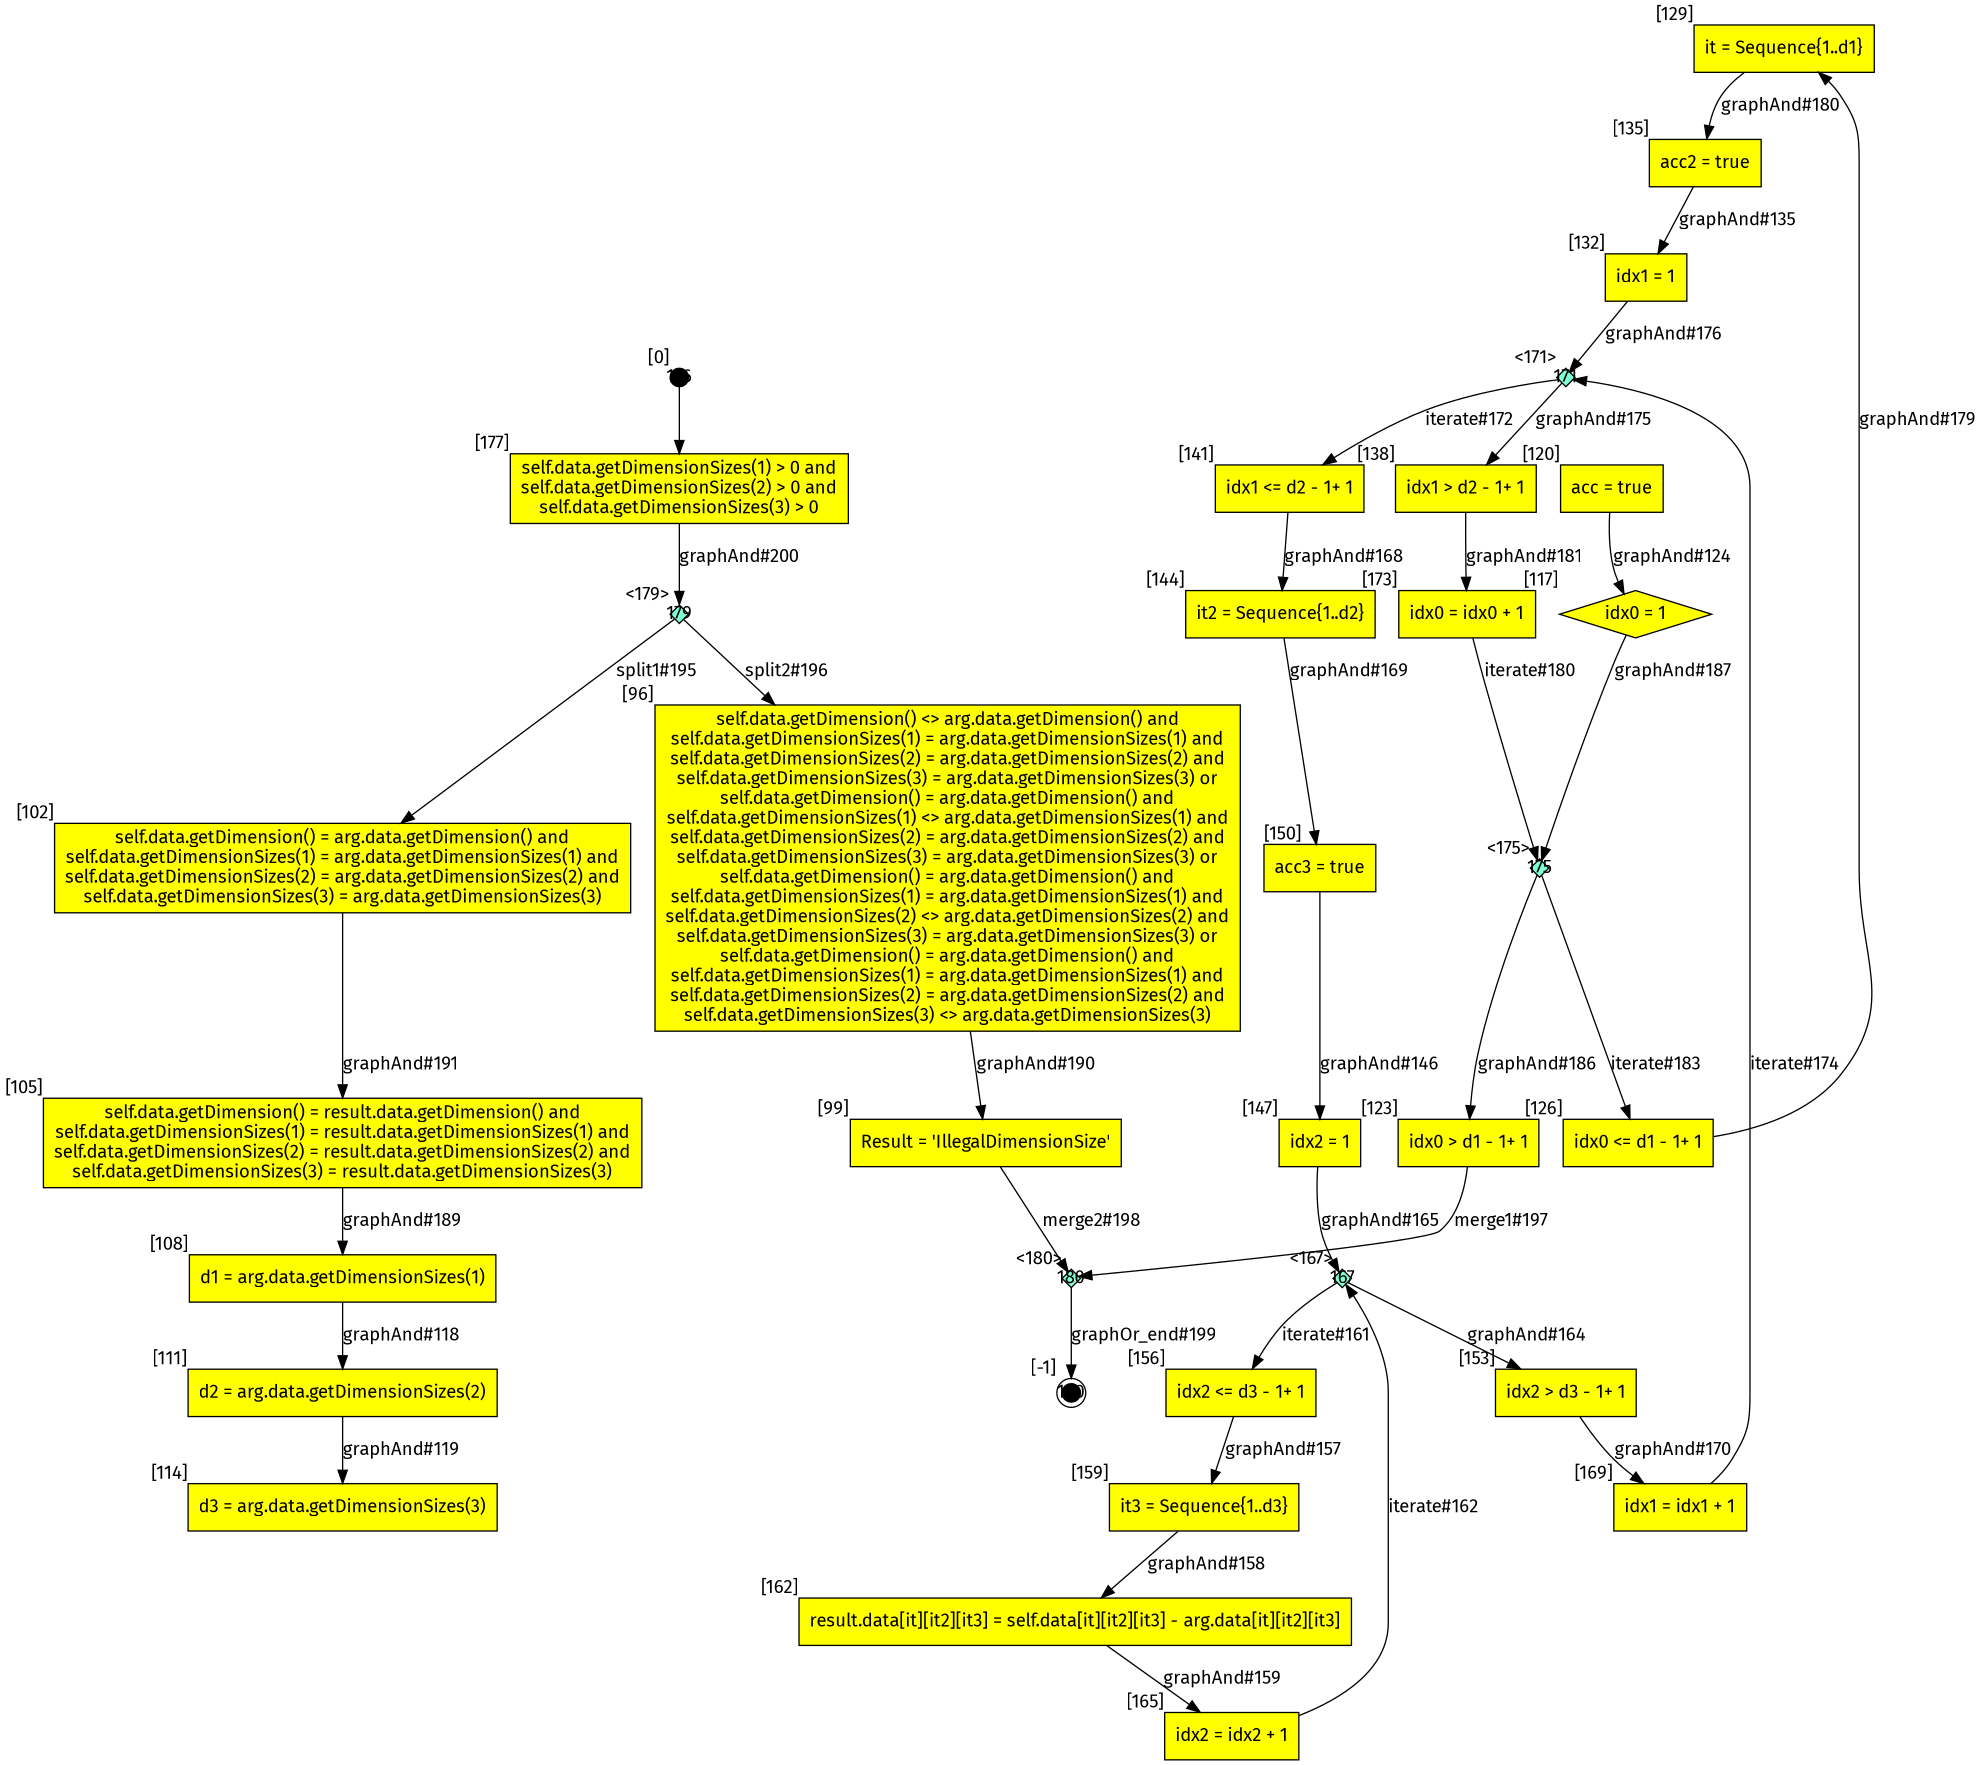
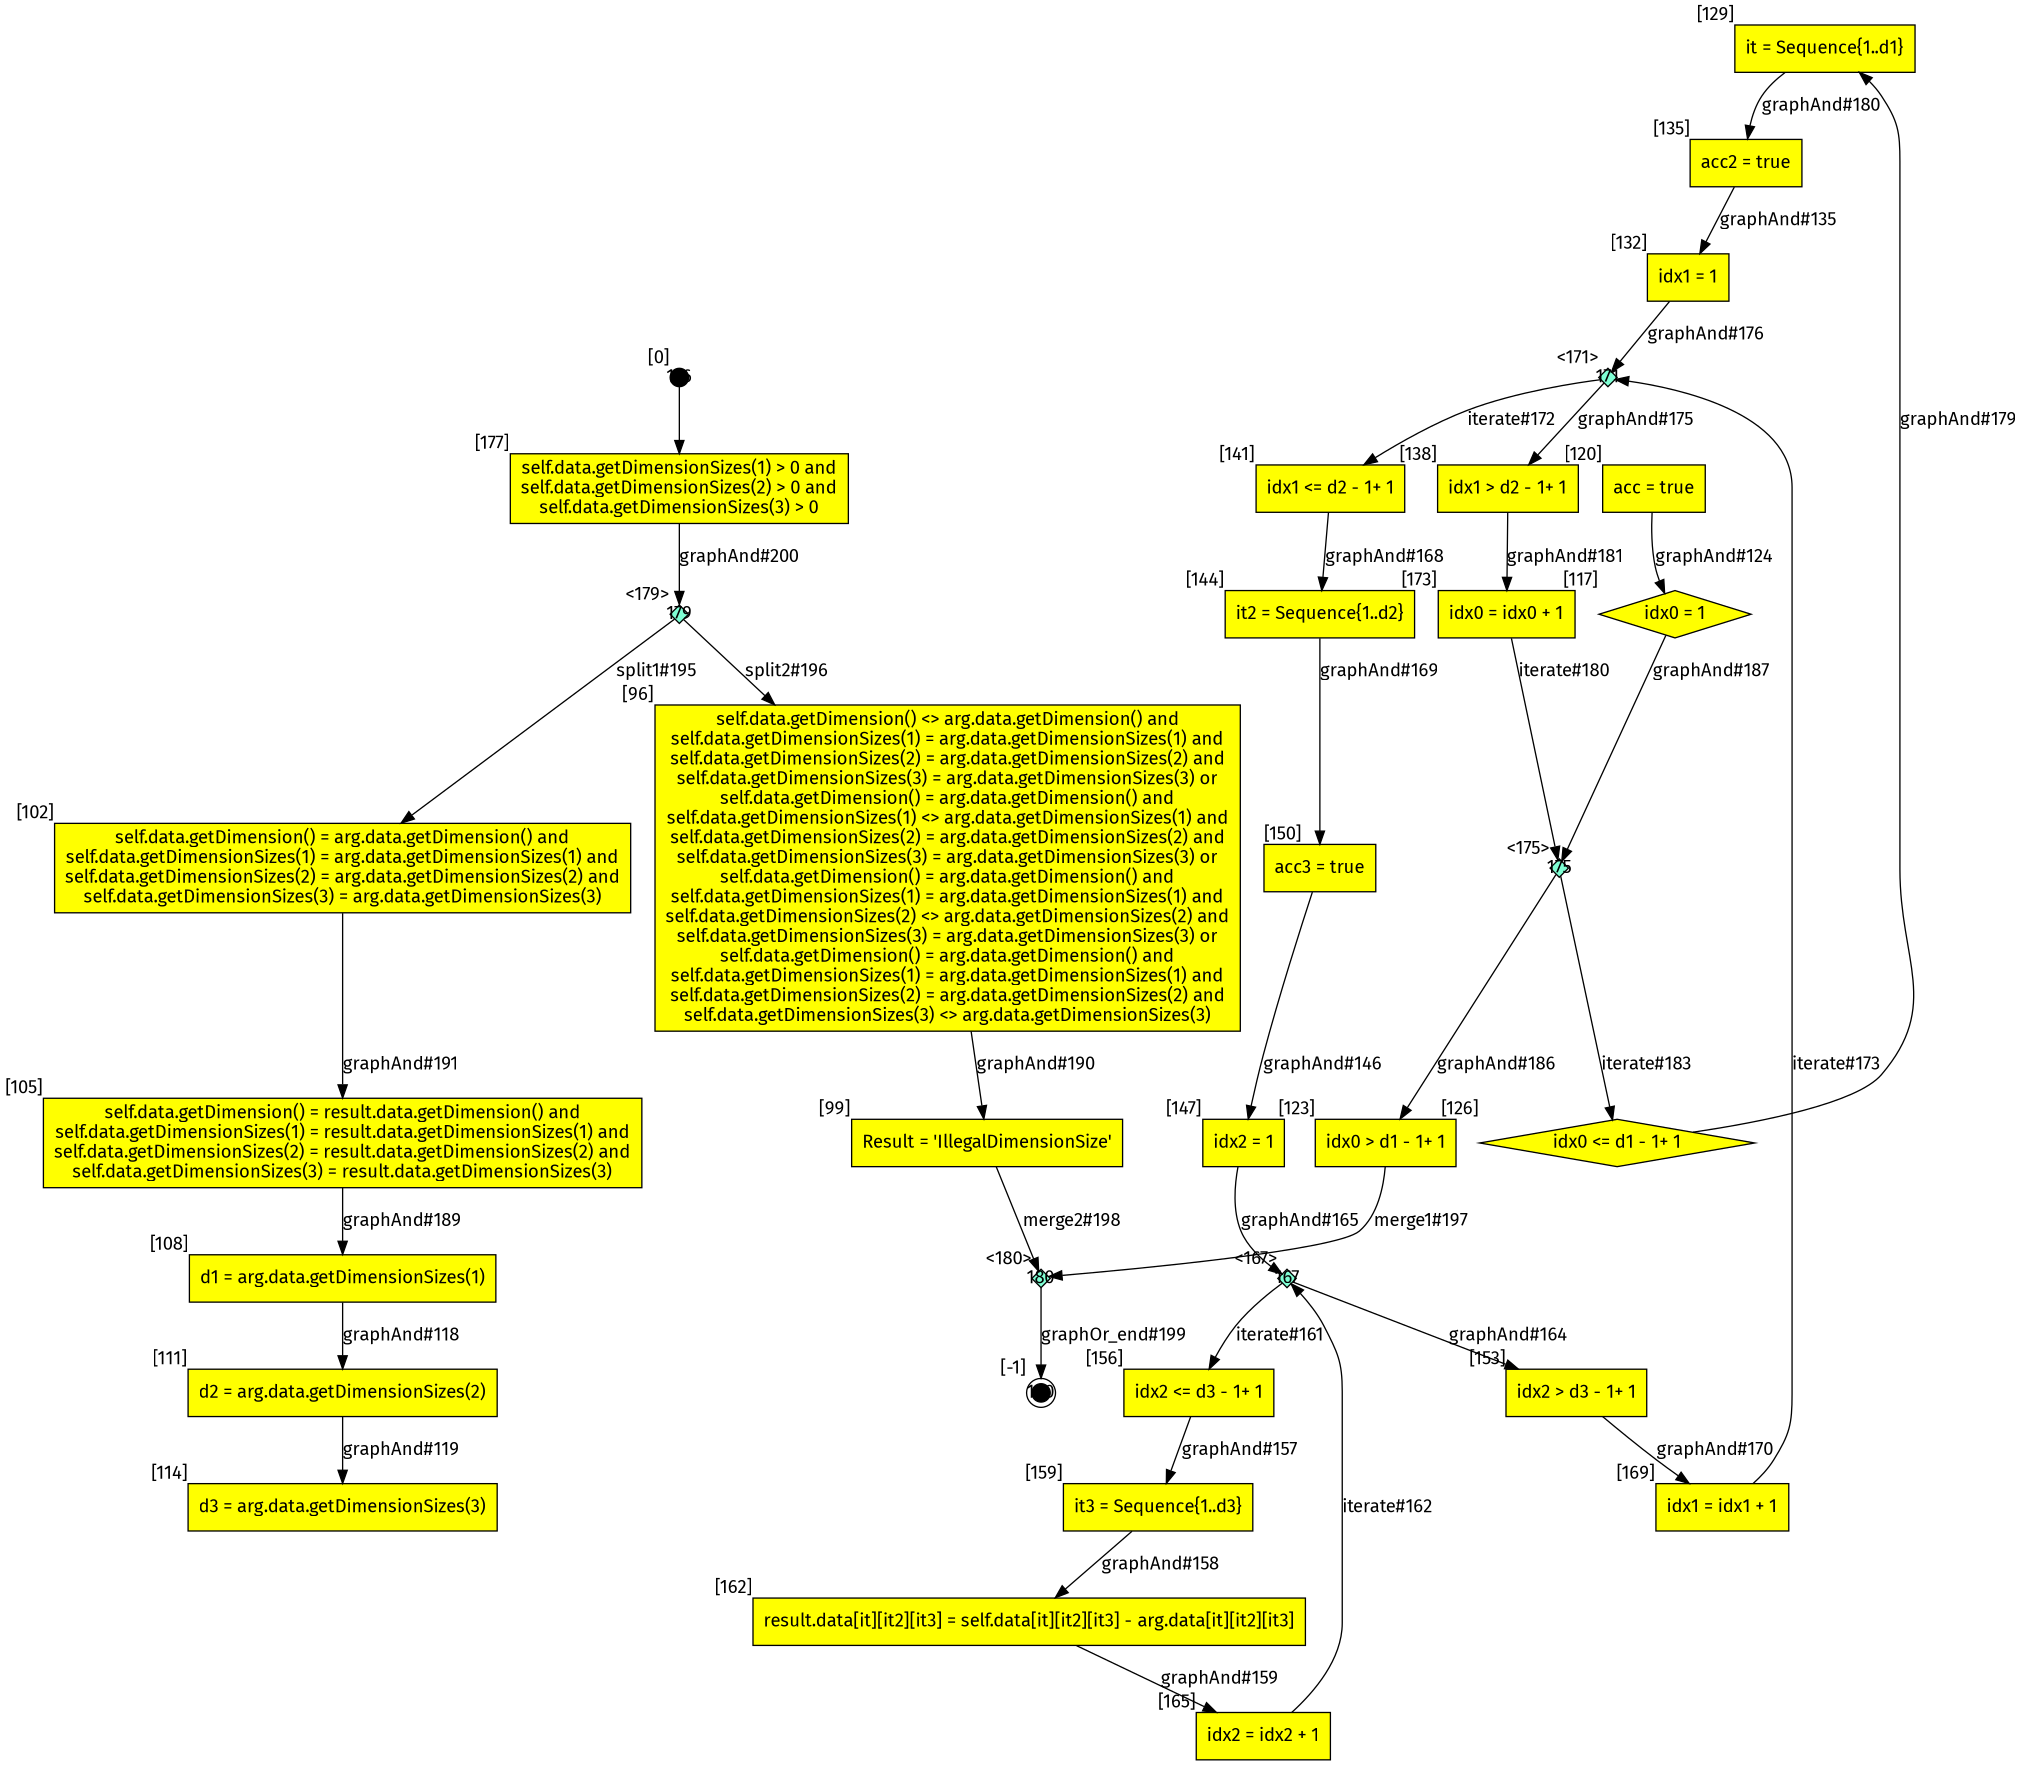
edge "idx1 = idx1 + 1 [169]" -> "171 <171>": label "iterate#174" -> "iterate#173"
node "idx0 <= d1 - 1+ 1 [126]": shape box -> diamond
